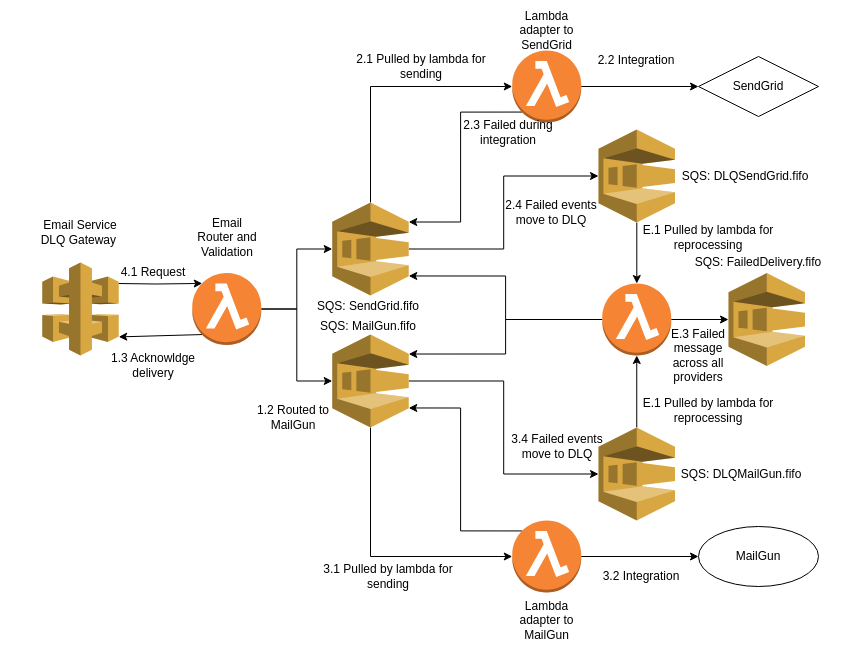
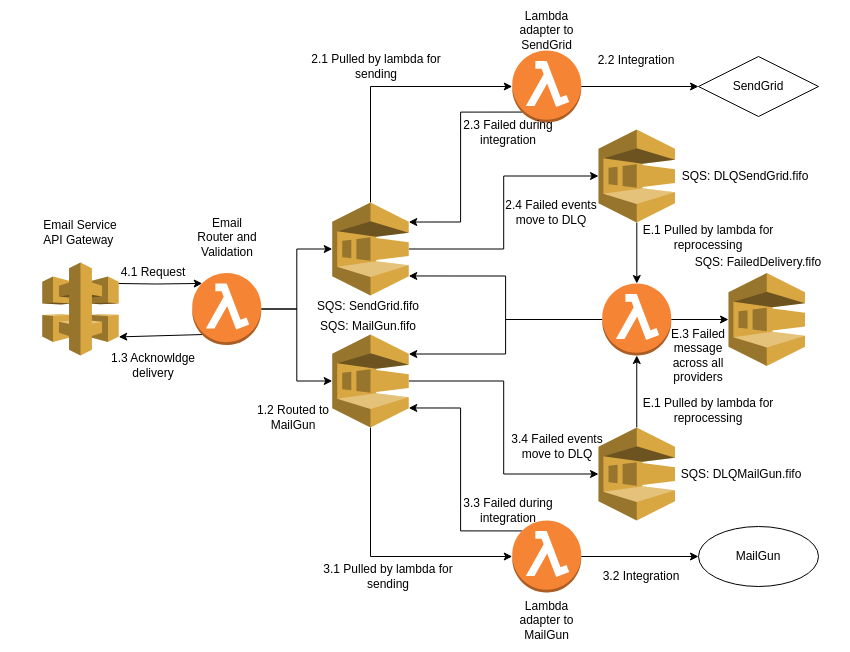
node "2.1 Pulled by lambda for sending": moved (422, 67) -> (377, 67)
node "Email Service DLQ Gateway": label "Email Service DLQ Gateway" -> "Email Service API Gateway"
node "3.3 Failed during integration": added
